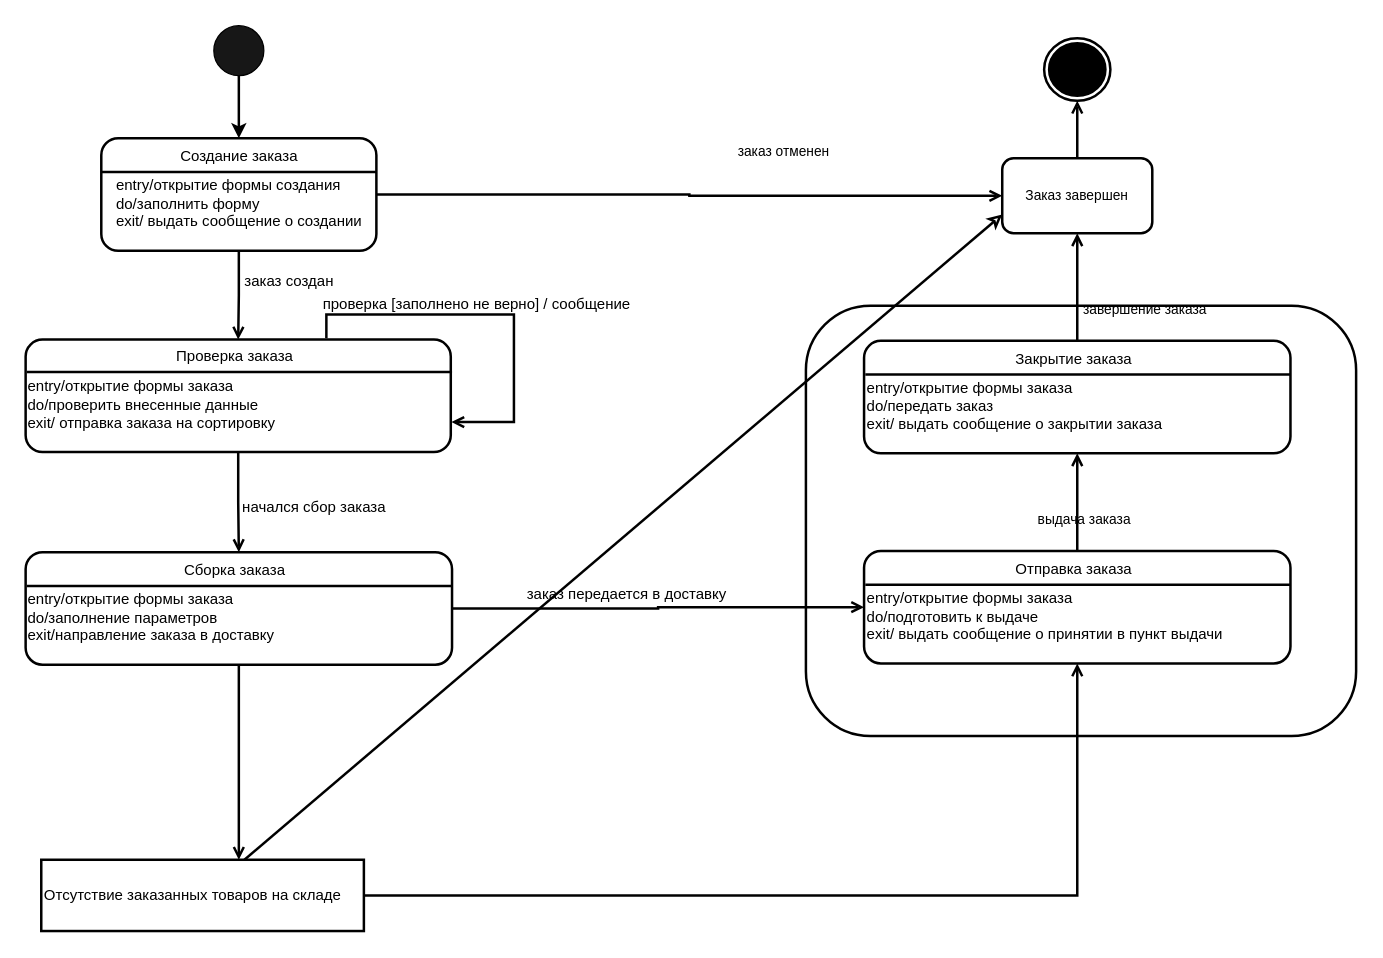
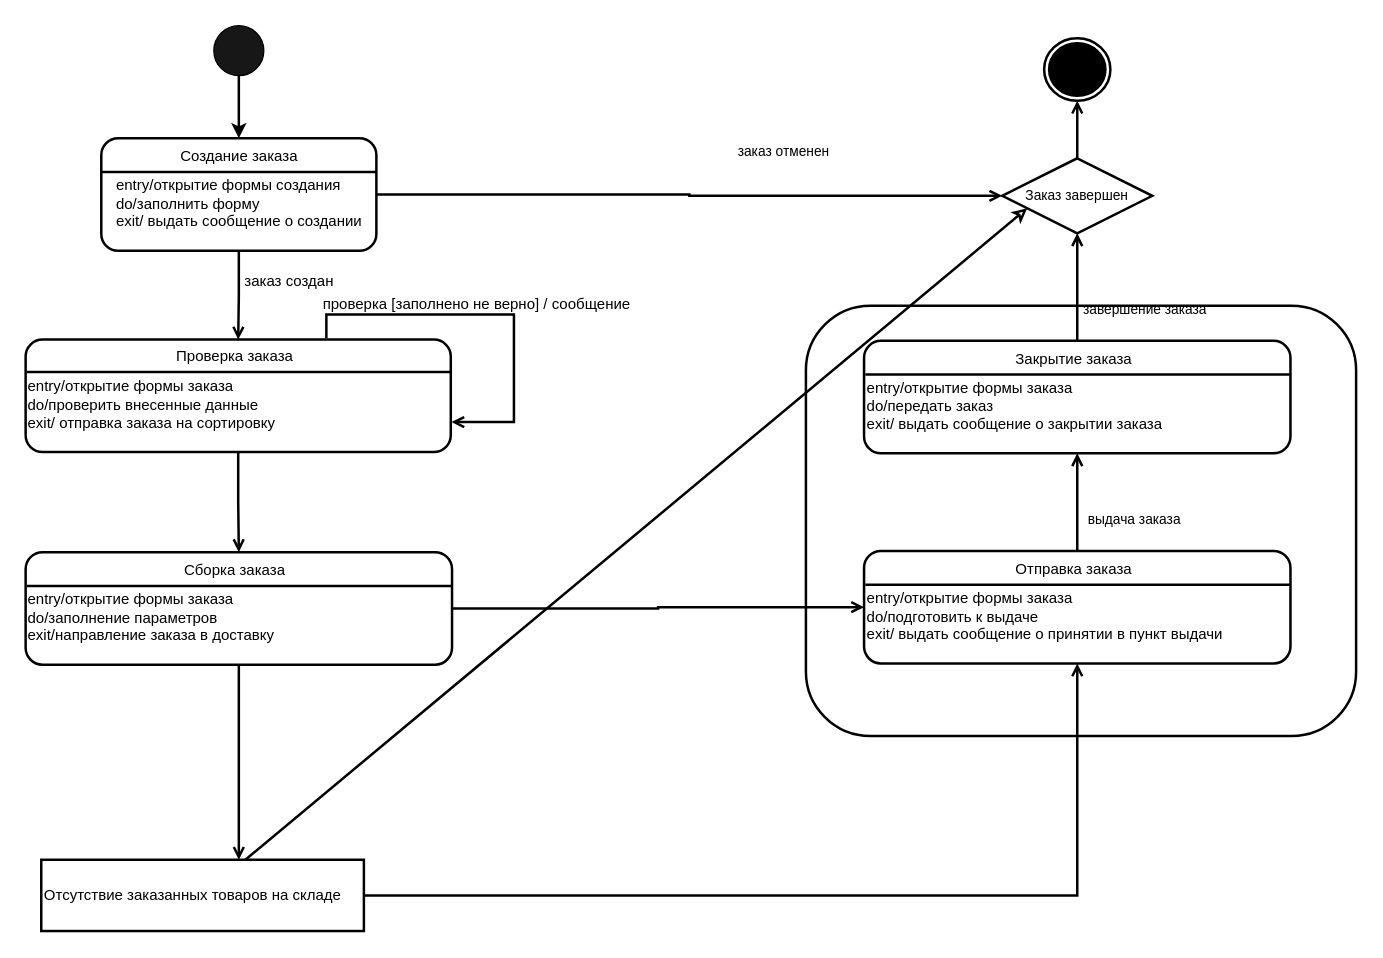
node "Заказ завершен": shape rounded rectangle -> diamond
node "начался сбор заказа": removed
node "выдача заказа": moved (1086, 519) -> (1136, 519)
node "заказ передается в доставку": removed
